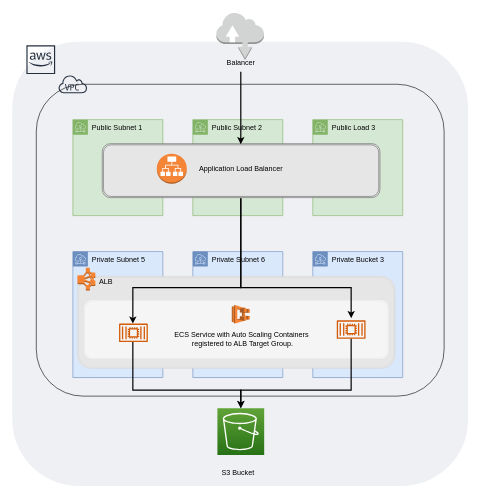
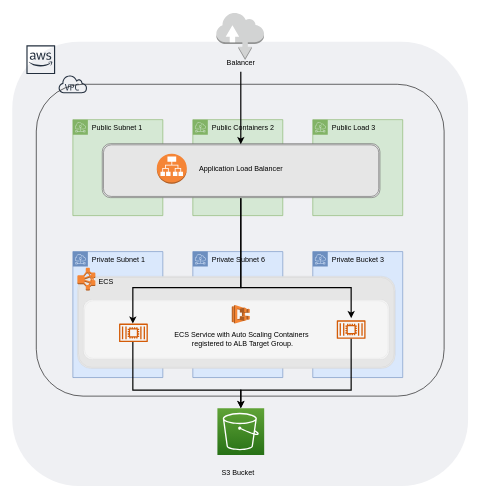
node "Public Subnet 2": label "Public Subnet 2" -> "Public Containers 2"
node "Private Subnet 5": label "Private Subnet 5" -> "Private Subnet 1"
node "ALB": label "ALB" -> "ECS"
